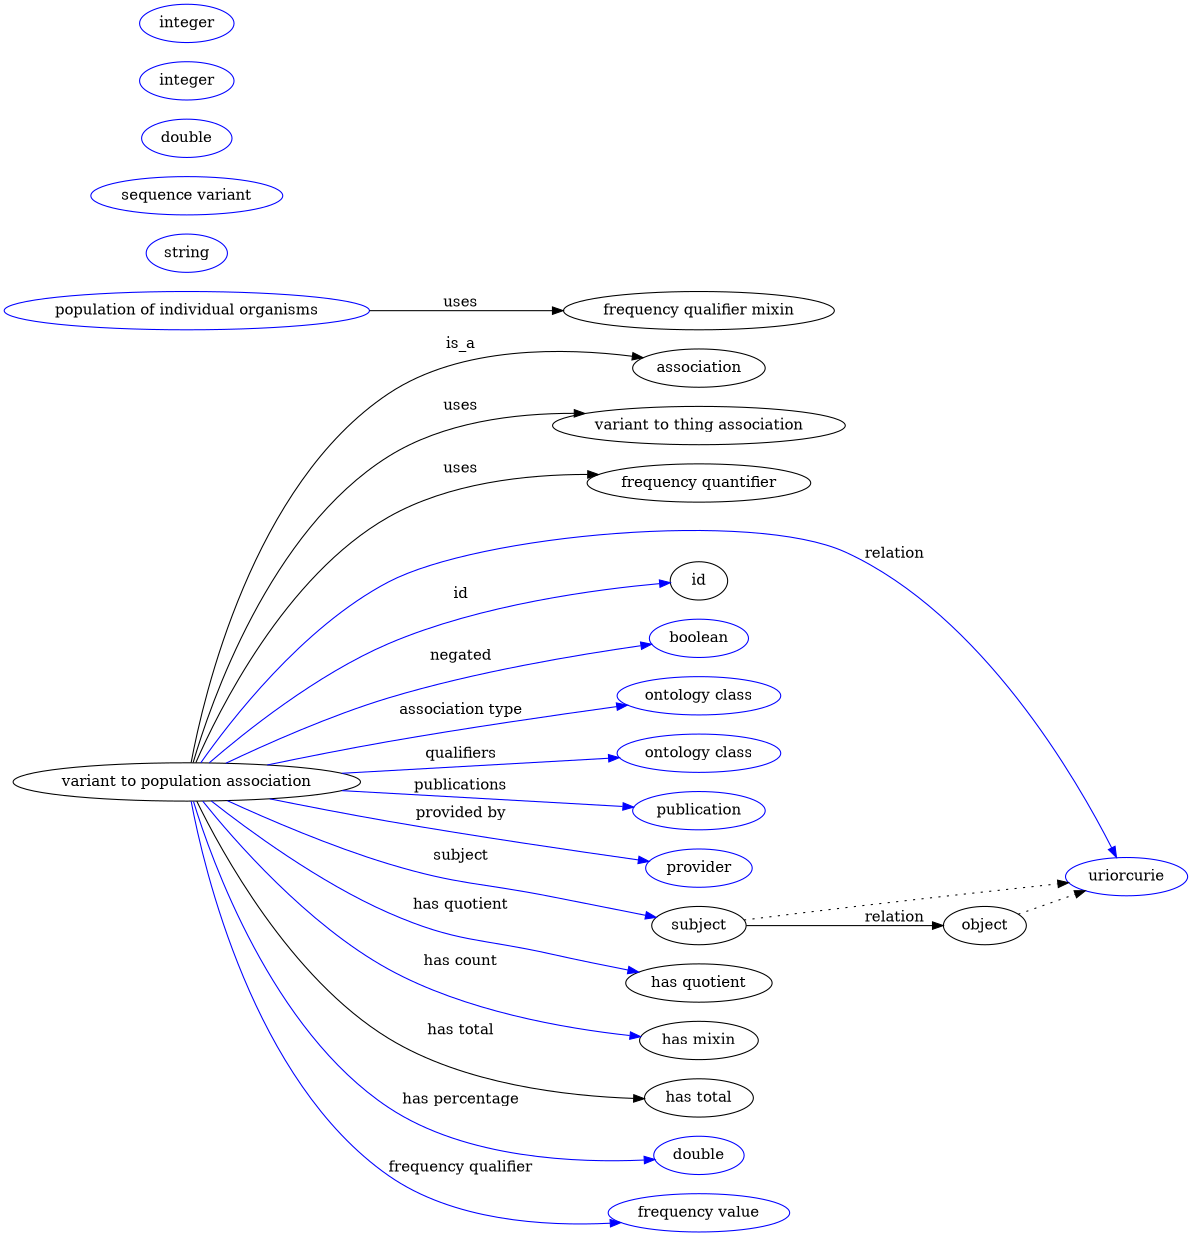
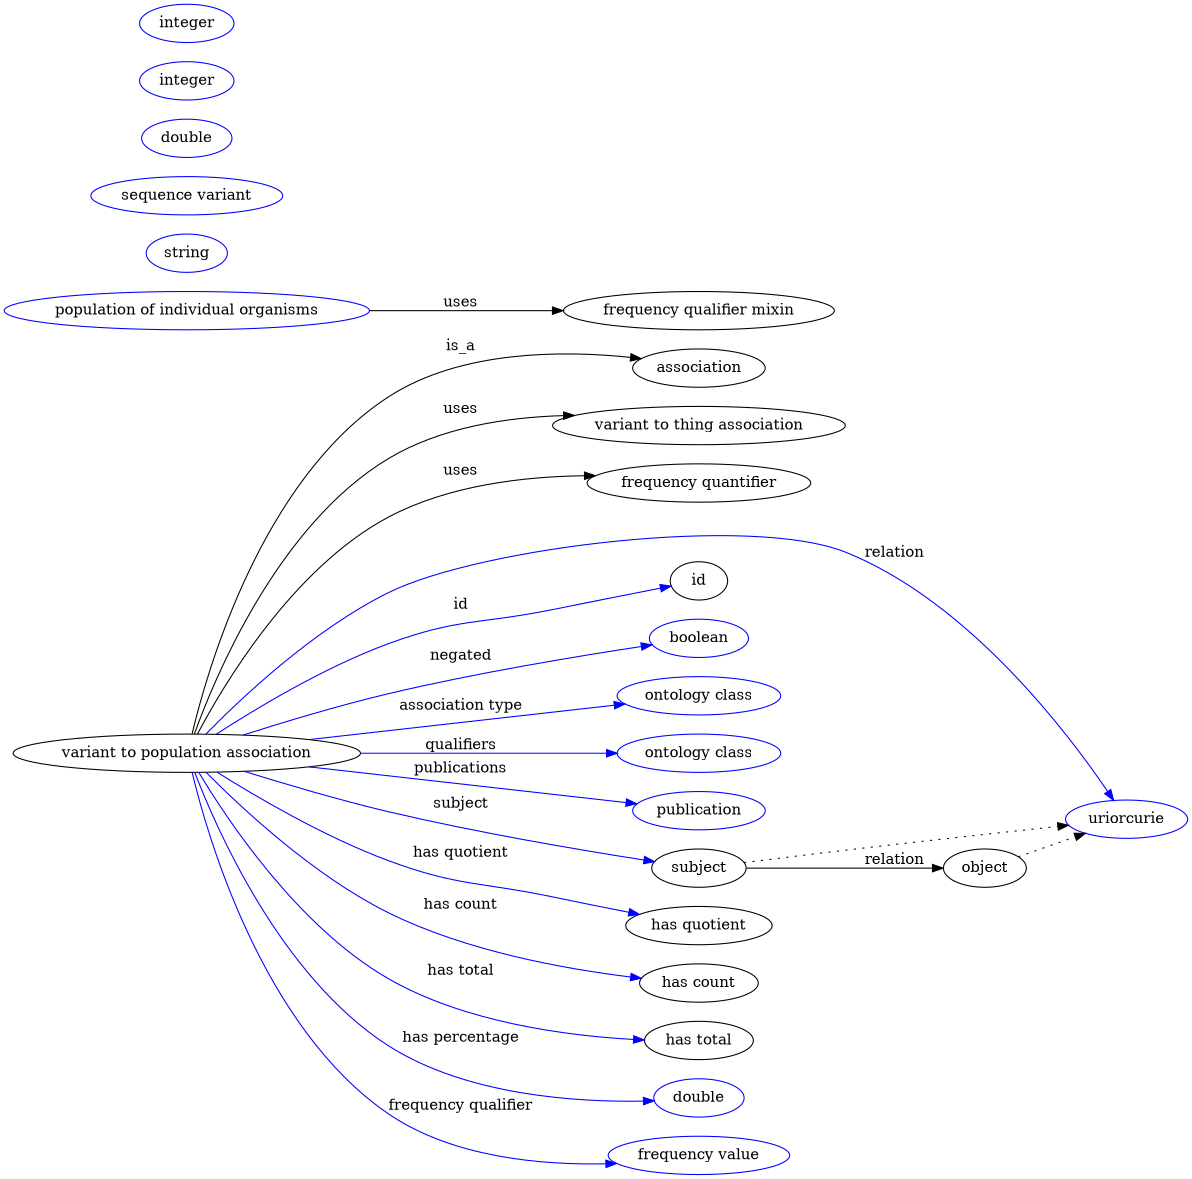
node "provider": removed
edge "variant to population association" -> "has total": color black -> blue
node "has mixin": label "has mixin" -> "has count"
